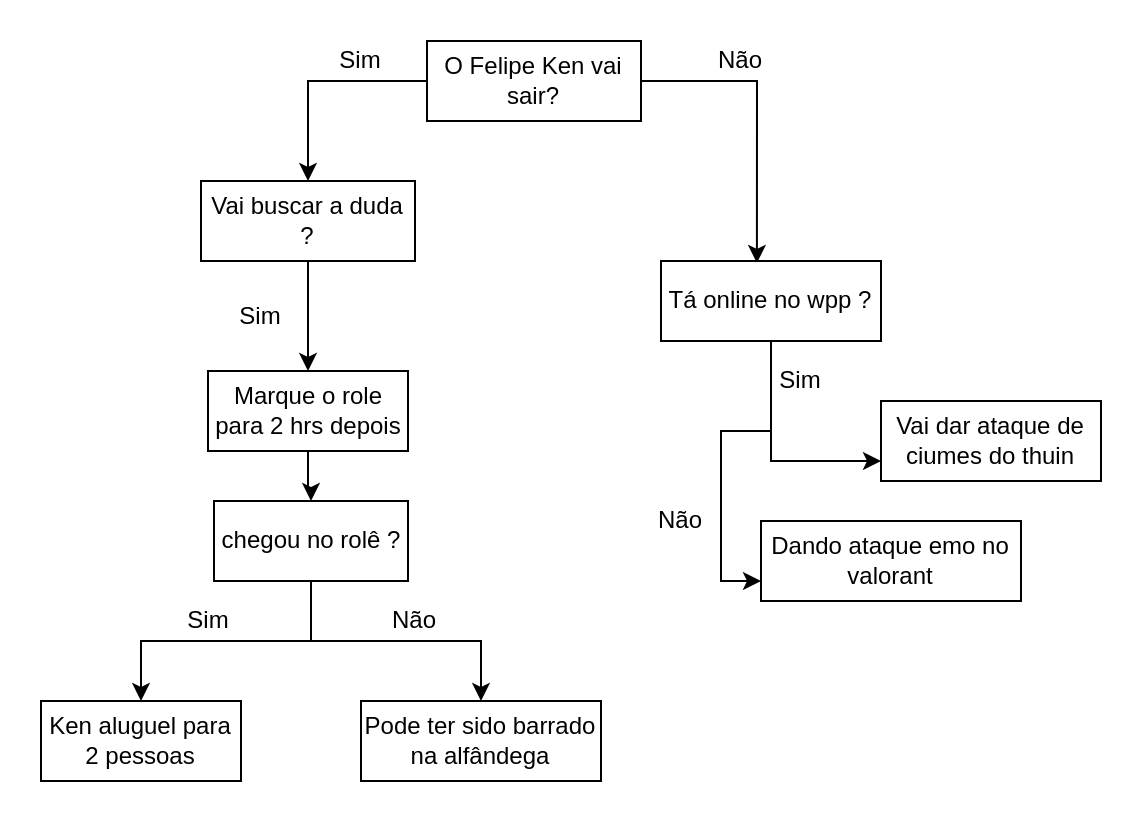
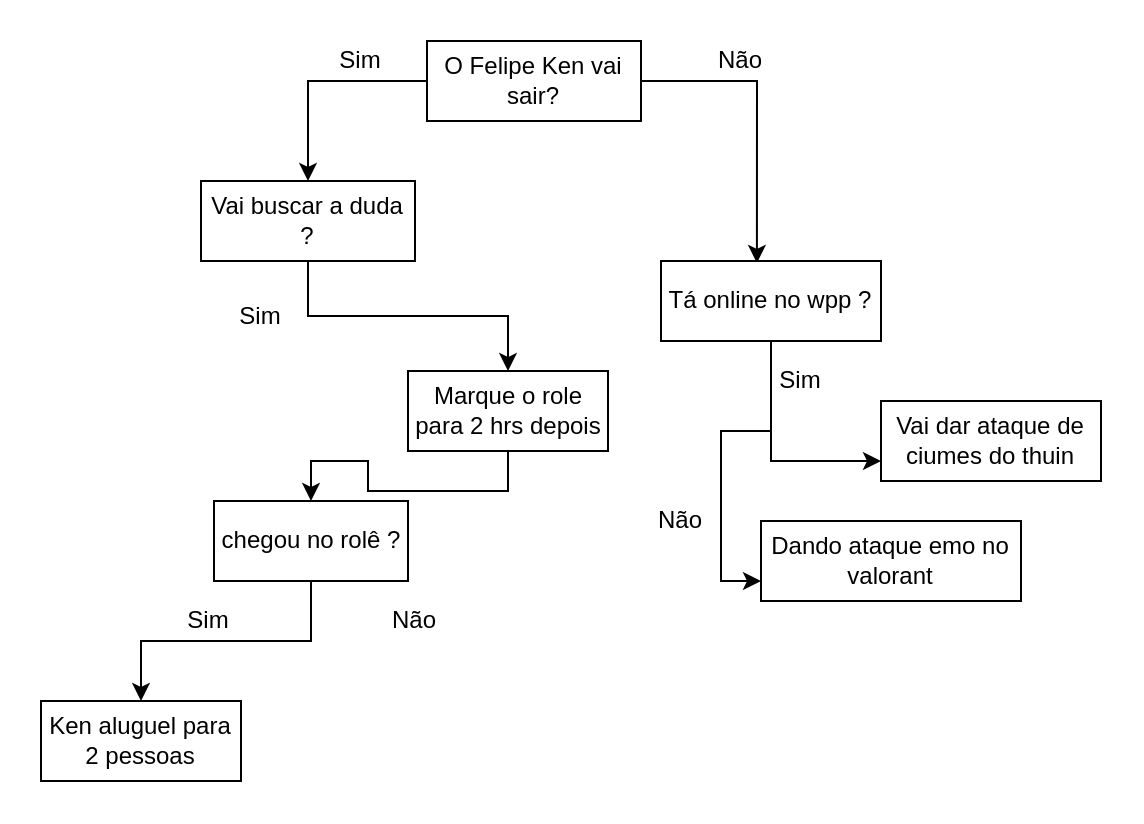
node "Marque o role para 2 hrs depois": moved (308, 411) -> (508, 411)
edge "chegou no rolê ?" -> "Pode ter sido barrado na alfândega": removed
node "Pode ter sido barrado na alfândega": removed
